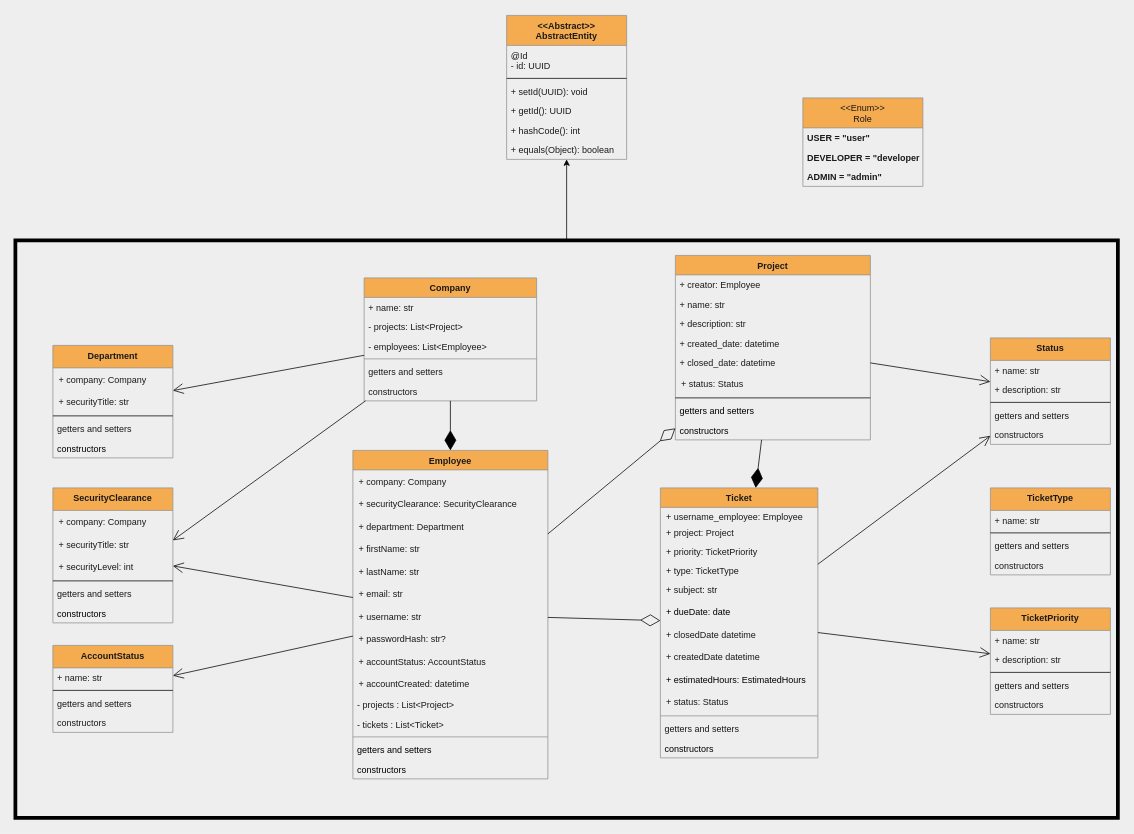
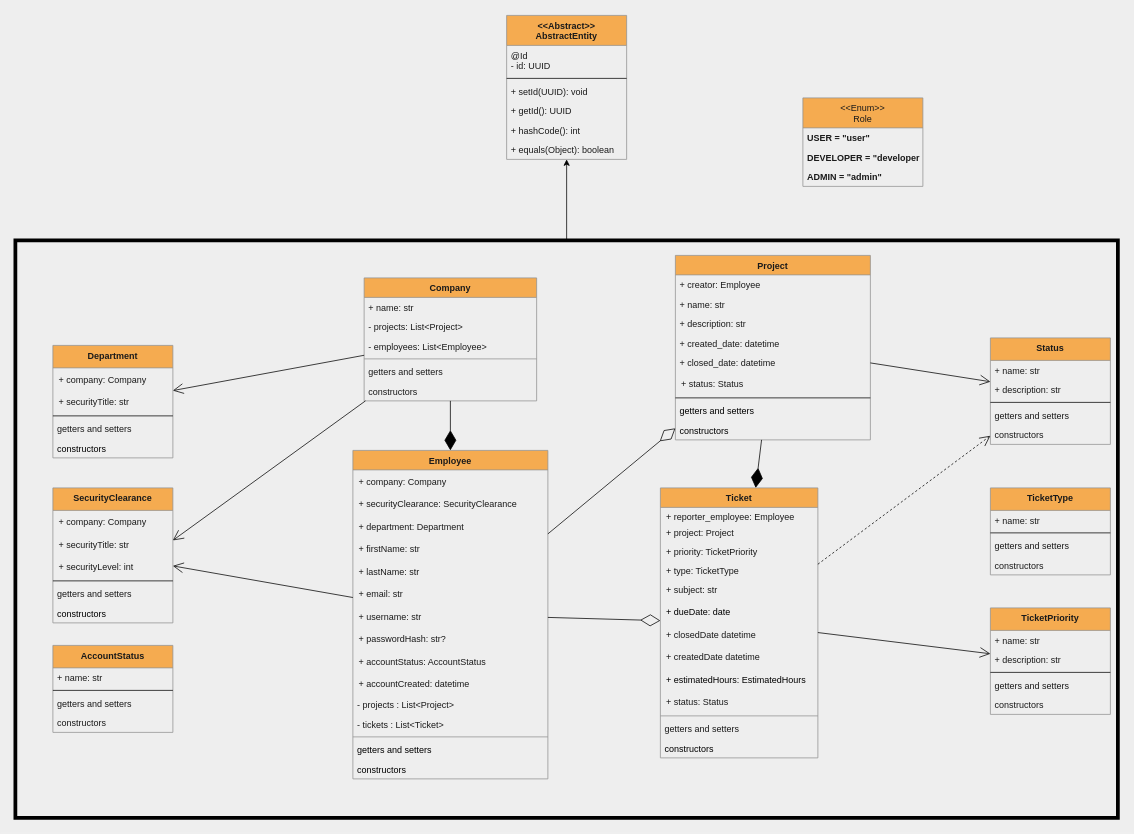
edge "Ticket" -> "Status": style solid -> dashed
node "+ username_employee: Employee": label "+ username_employee: Employee" -> "+ reporter_employee: Employee"
edge "Employee" -> "AccountStatus": removed
